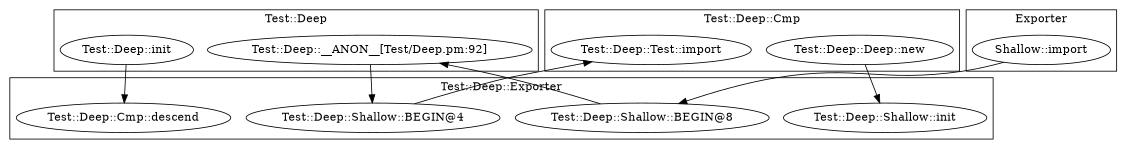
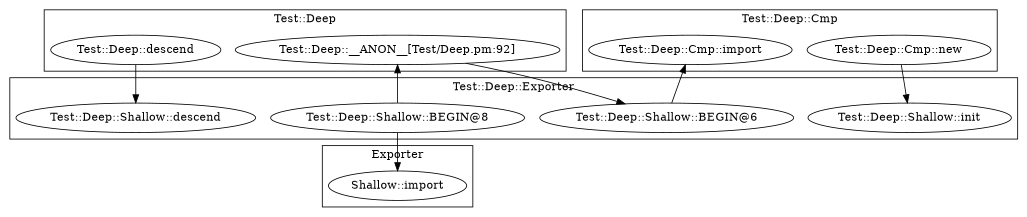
node "Test::Deep::init": label "Test::Deep::init" -> "Test::Deep::descend"
node "Test::Deep::Test::import": label "Test::Deep::Test::import" -> "Test::Deep::Cmp::import"
node "Test::Deep::Deep::new": label "Test::Deep::Deep::new" -> "Test::Deep::Cmp::new"
edge "Shallow::import" -> "Test::Deep::Shallow::BEGIN@8": reversed
node "Test::Deep::Cmp::descend": label "Test::Deep::Cmp::descend" -> "Test::Deep::Shallow::descend"
node "Test::Deep::Shallow::BEGIN@4": label "Test::Deep::Shallow::BEGIN@4" -> "Test::Deep::Shallow::BEGIN@6"
